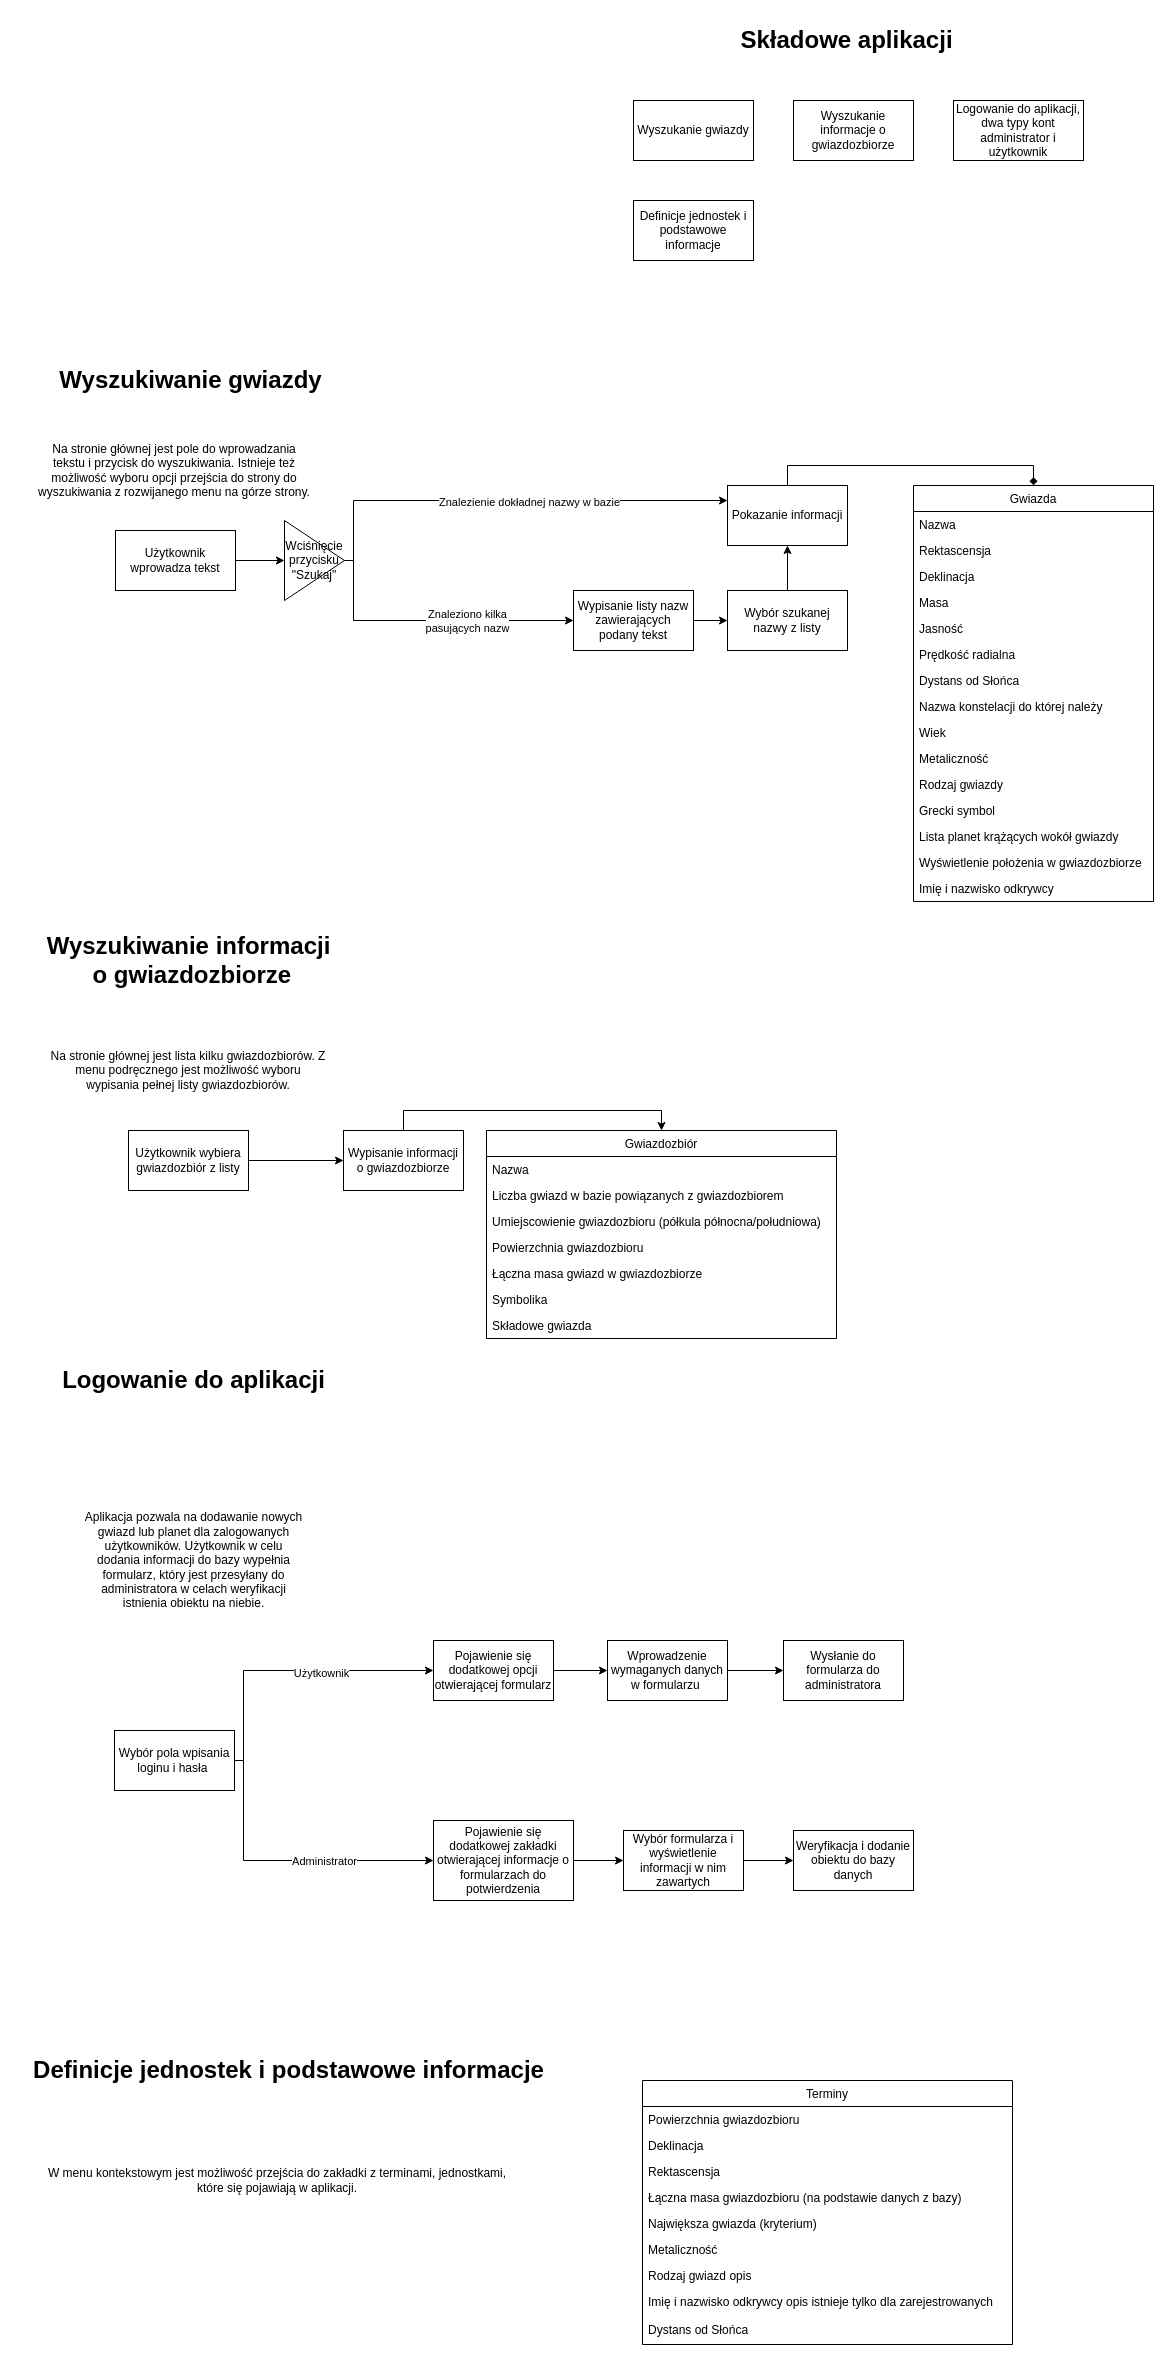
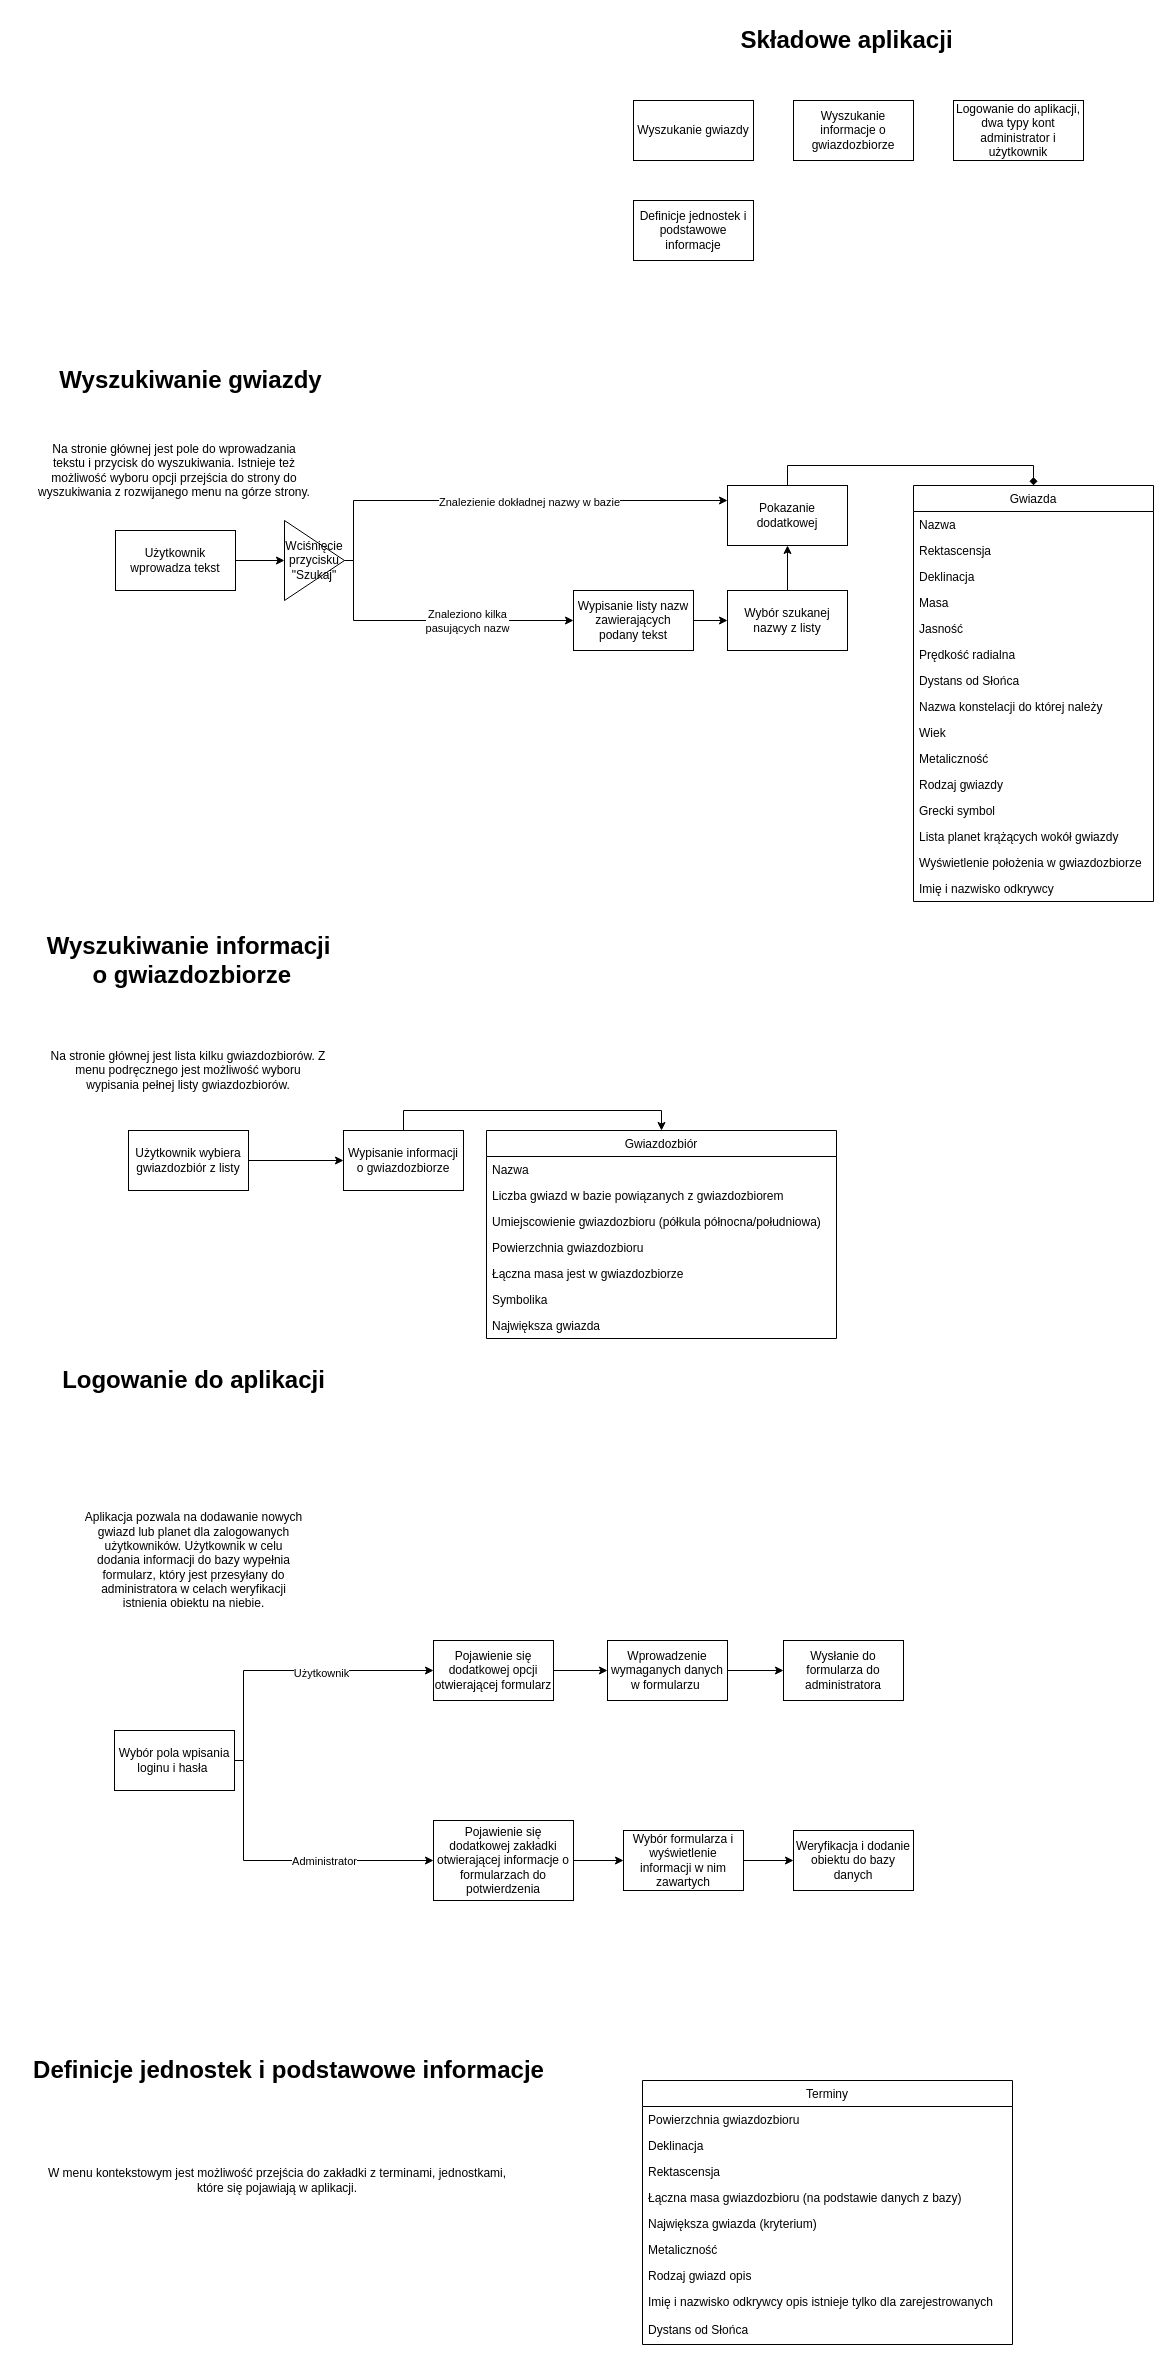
node "Pokazanie informacji": label "Pokazanie informacji" -> "Pokazanie dodatkowej"
node "Łączna masa gwiazd w gwiazdozbiorze": label "Łączna masa gwiazd w gwiazdozbiorze" -> "Łączna masa jest w gwiazdozbiorze"
node "Składowe gwiazda": label "Składowe gwiazda" -> "Największa gwiazda"
